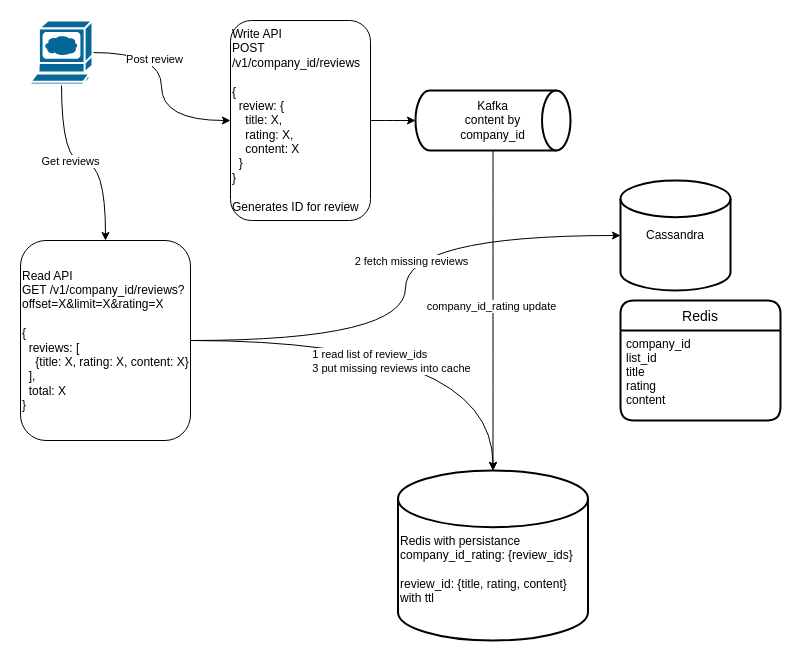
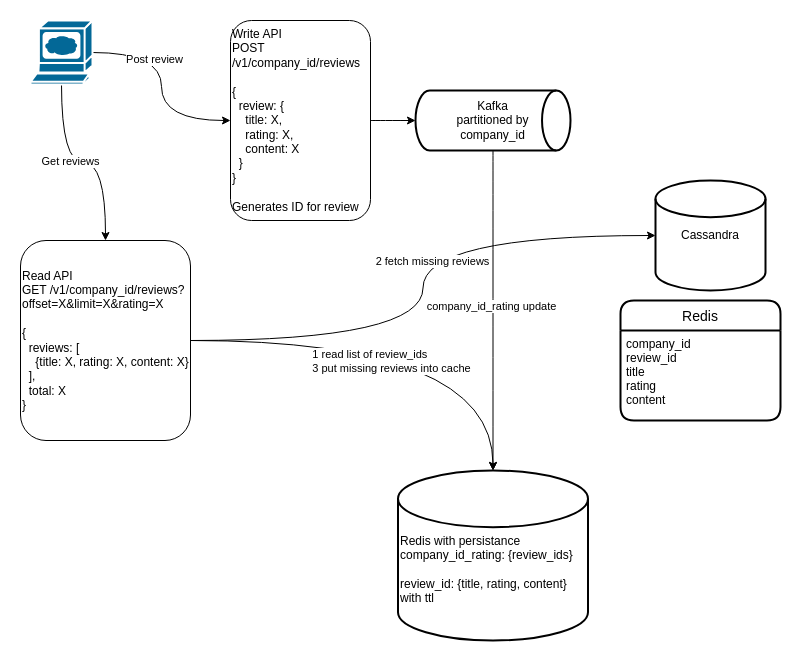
node "Kafka content by company_id": label "Kafka content by company_id" -> "Kafka partitioned by company_id"
node "Cassandra": moved (676, 236) -> (711, 236)
node "company_id list_id title rating content": label "company_id list_id title rating content" -> "company_id review_id title rating content"
